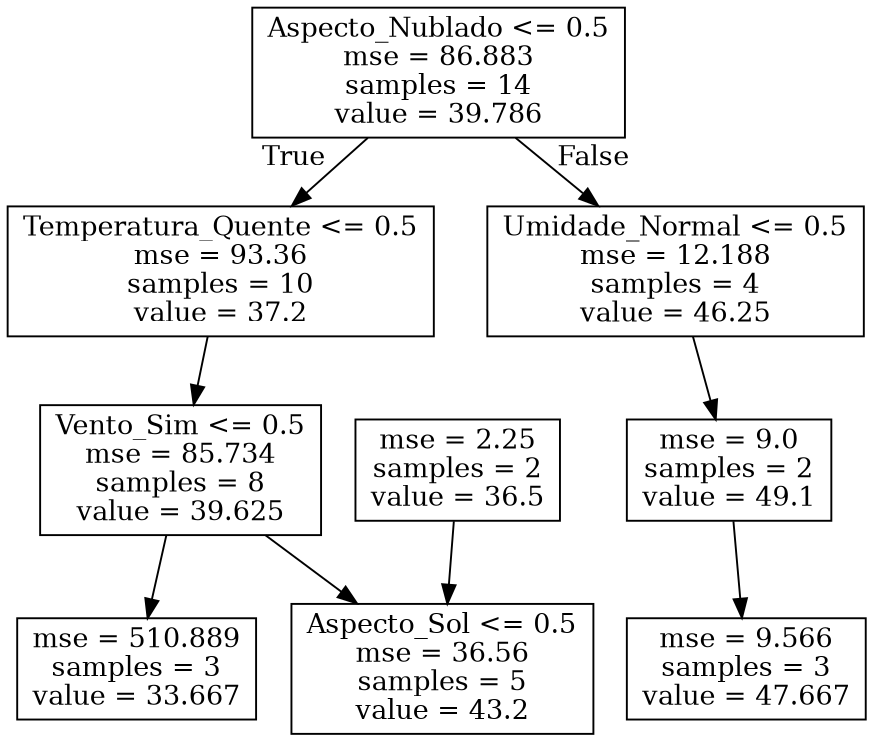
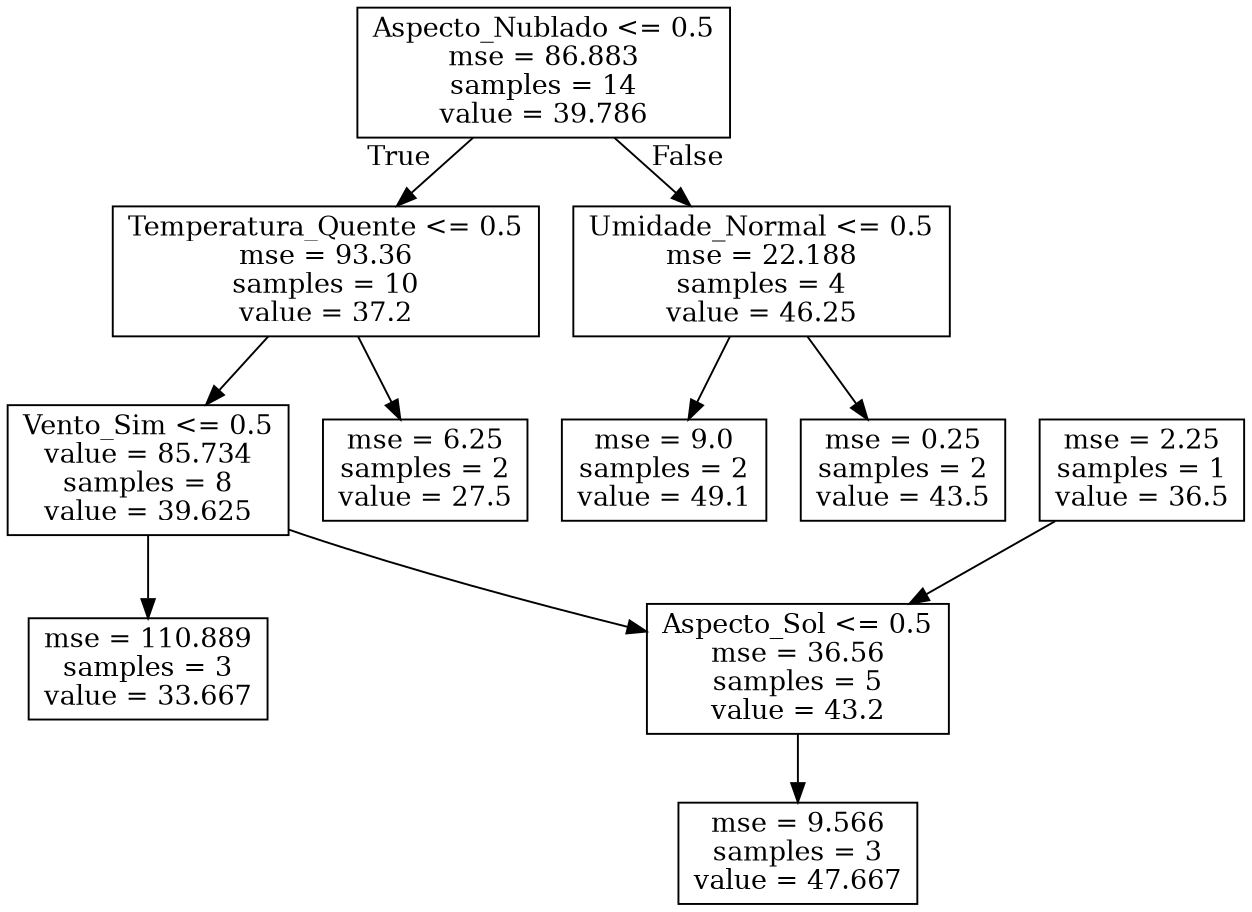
node "Umidade_Normal <= 0.5 mse = 12.188 samples = 4 value = 46.25": label "Umidade_Normal <= 0.5 mse = 12.188 samples = 4 value = 46.25" -> "Umidade_Normal <= 0.5 mse = 22.188 samples = 4 value = 46.25"
node "Vento_Sim <= 0.5 mse = 85.734 samples = 8 value = 39.625": label "Vento_Sim <= 0.5 mse = 85.734 samples = 8 value = 39.625" -> "Vento_Sim <= 0.5 value = 85.734 samples = 8 value = 39.625"
node "mse = 6.25 samples = 2 value = 27.5": added
node "mse = 2.25 samples = 2 value = 36.5": label "mse = 2.25 samples = 2 value = 36.5" -> "mse = 2.25 samples = 1 value = 36.5"
node "mse = 0.25 samples = 2 value = 43.5": added
edge "mse = 9.0 samples = 2 value = 49.1" -> "mse = 9.566 samples = 3 value = 47.667": now "Aspecto_Sol <= 0.5 mse = 36.56 samples = 5 value = 43.2" -> "mse = 9.566 samples = 3 value = 47.667"
node "mse = 510.889 samples = 3 value = 33.667": label "mse = 510.889 samples = 3 value = 33.667" -> "mse = 110.889 samples = 3 value = 33.667"
